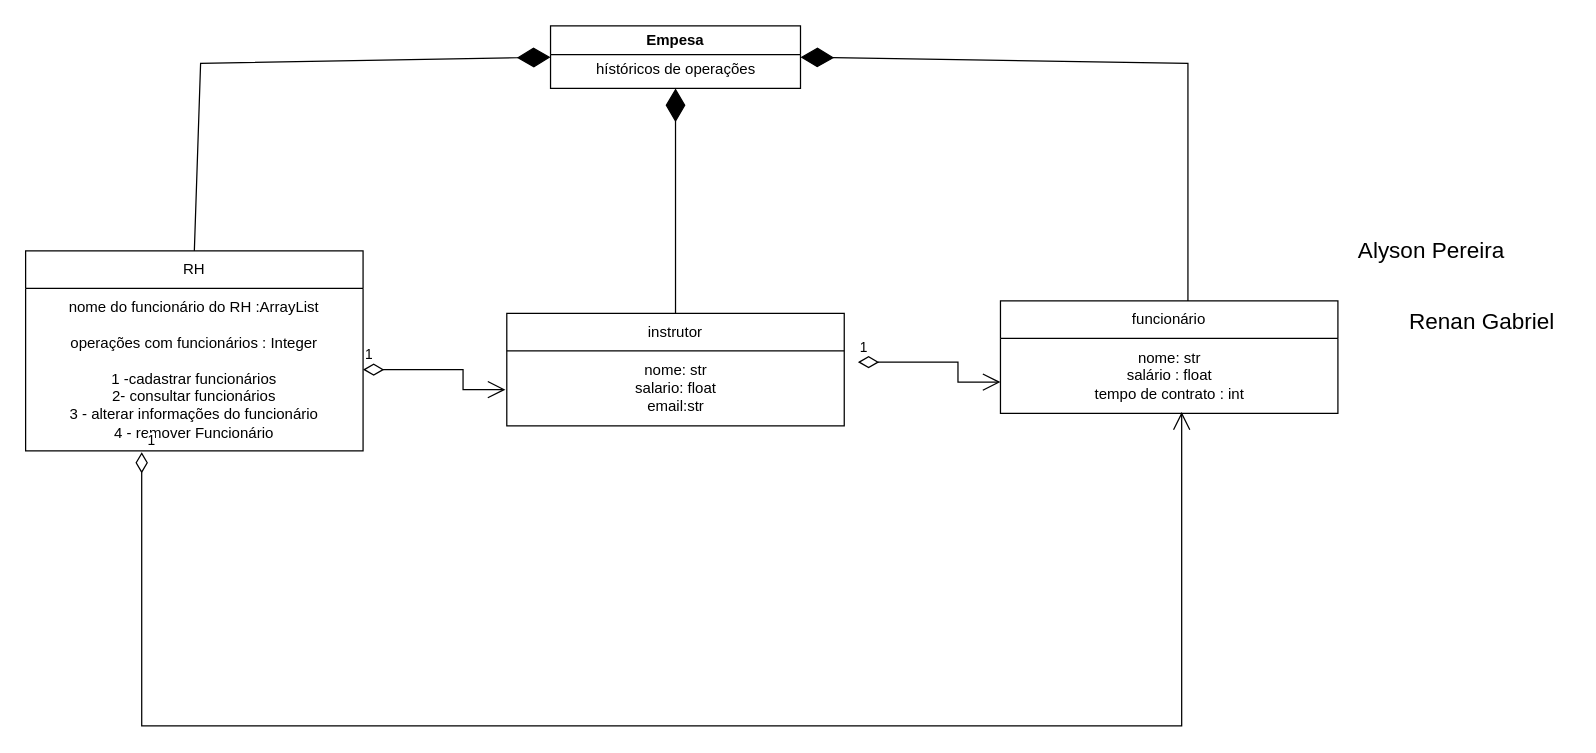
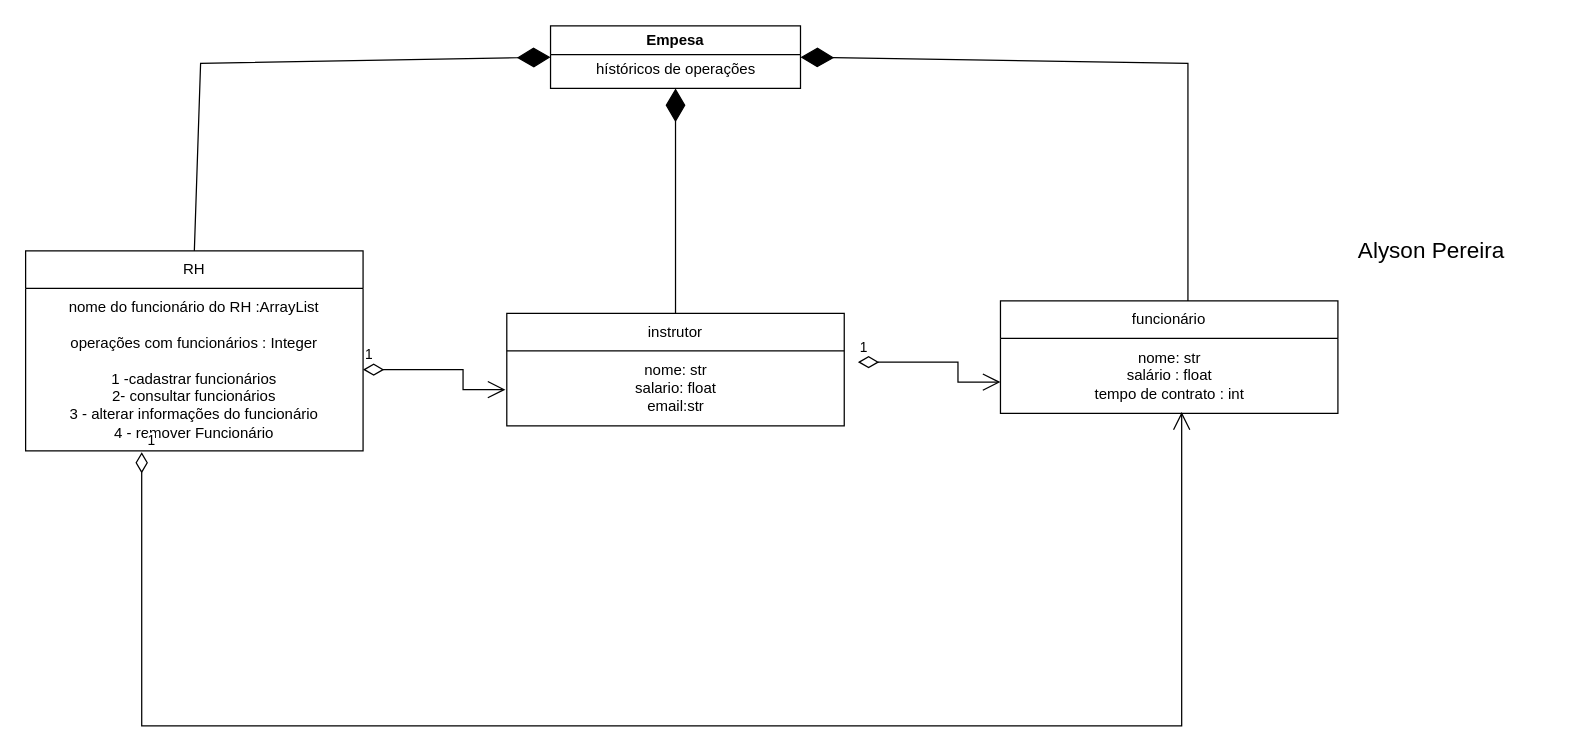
node "Renan Gabriel": removed
